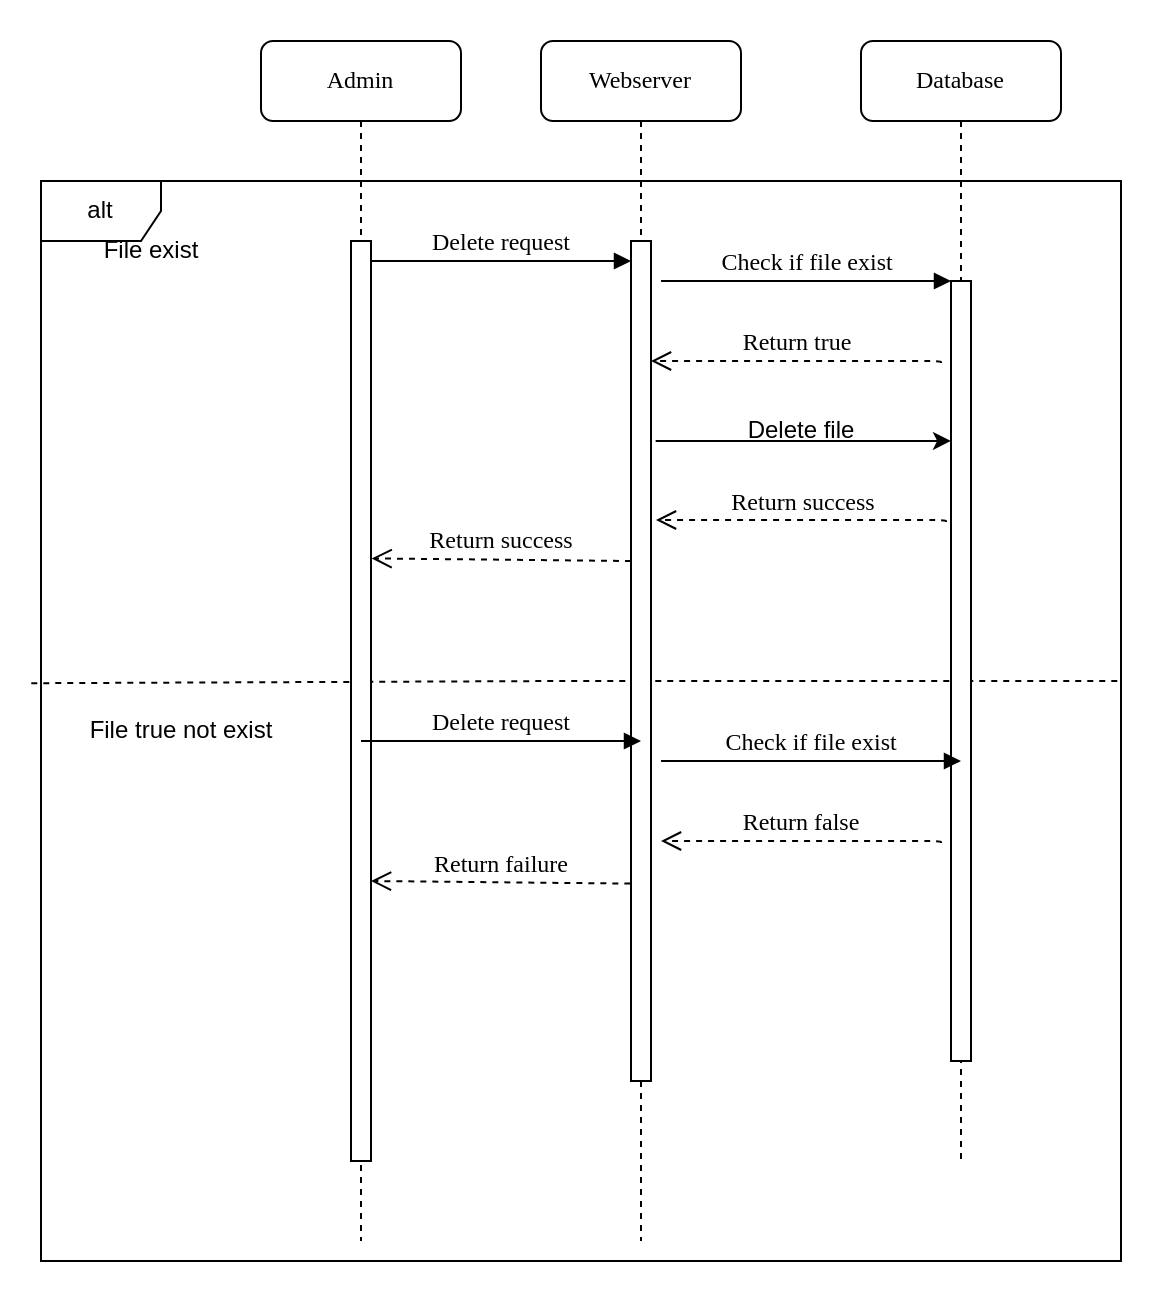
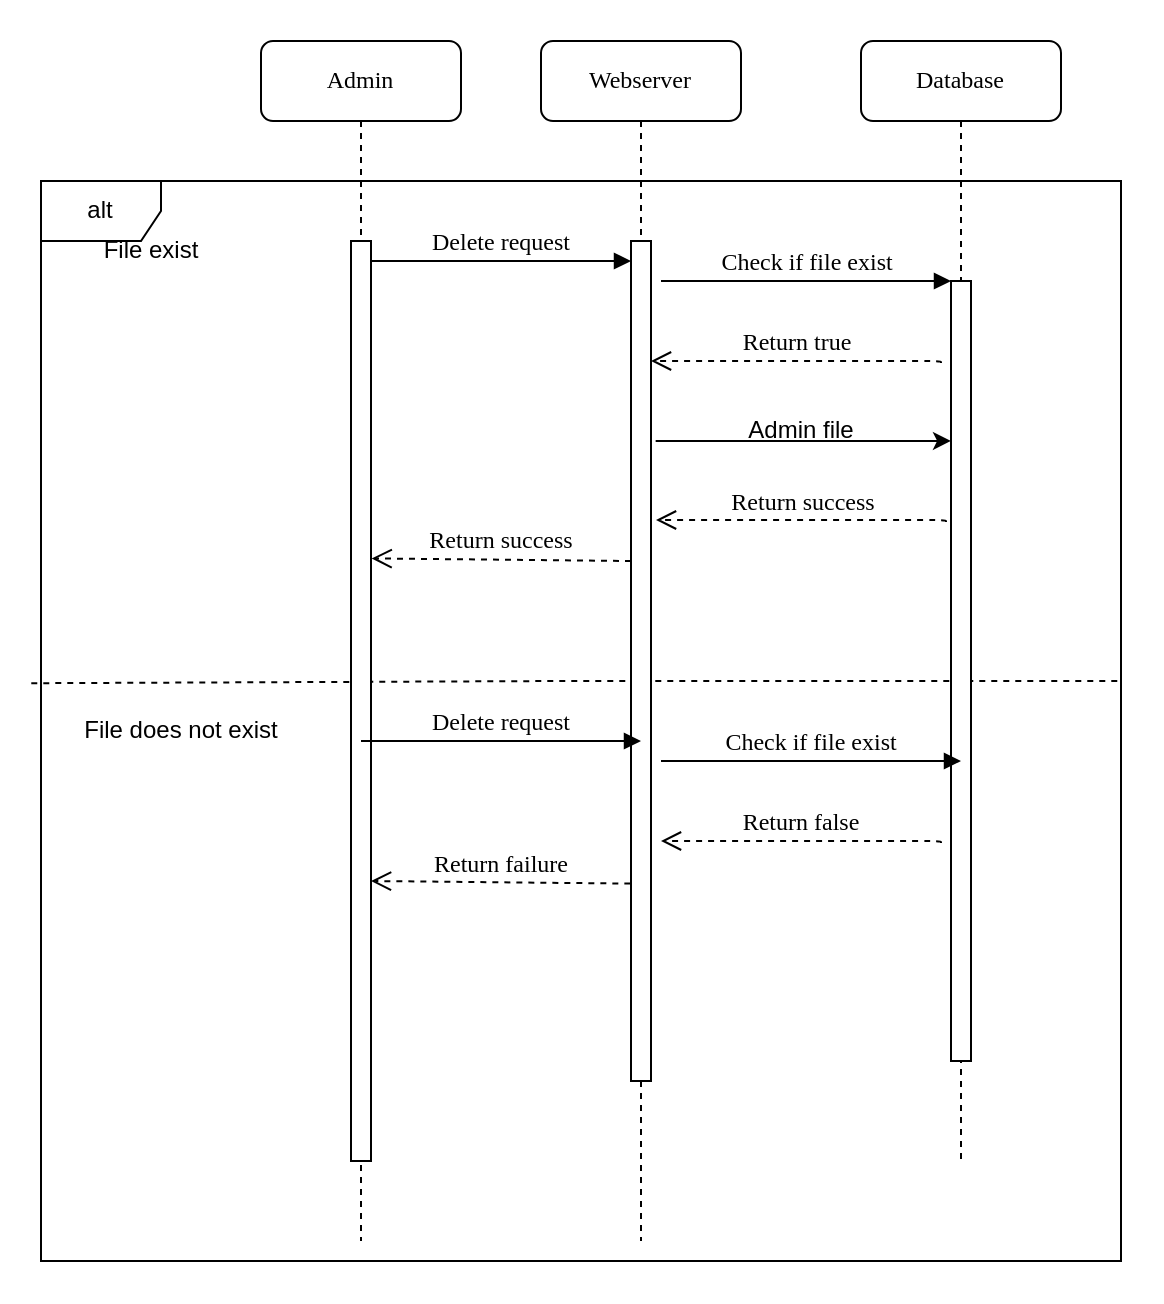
node "Delete file": label "Delete file" -> "Admin file"
node "File true not exist": label "File true not exist" -> "File does not exist"
